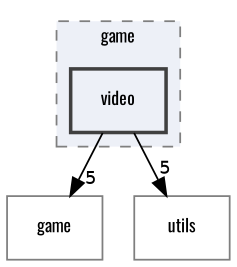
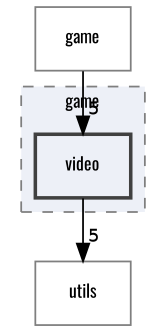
edge "video" -> "game": reversed
